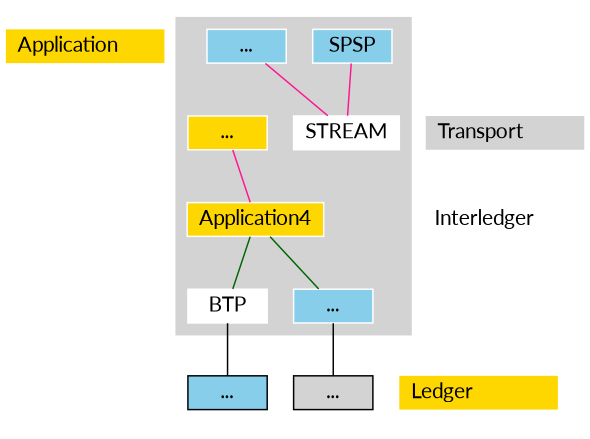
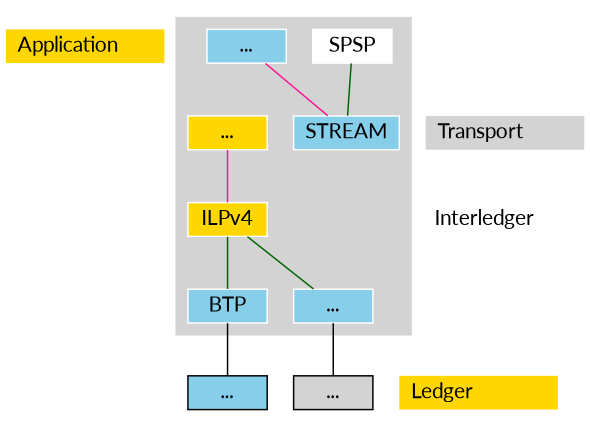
node "SPSP": fillcolor skyblue -> white
edge "SPSP" -- "STREAM": color deeppink -> darkgreen
node "STREAM": fillcolor white -> skyblue
node "Application4": label "Application4" -> "ILPv4"
node "BTP": fillcolor white -> skyblue
